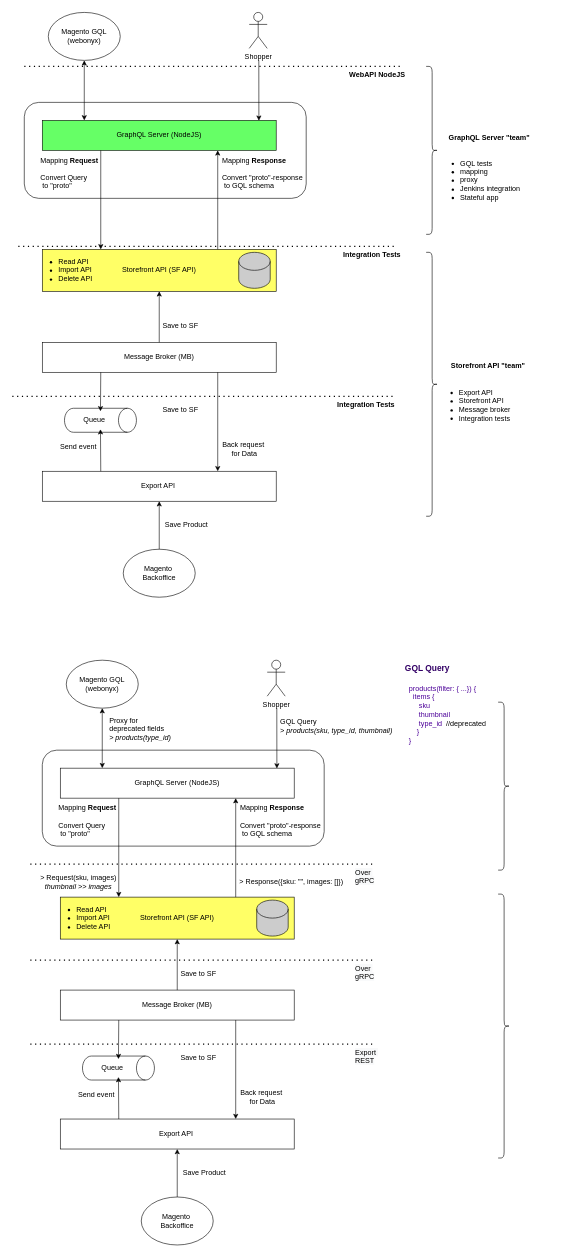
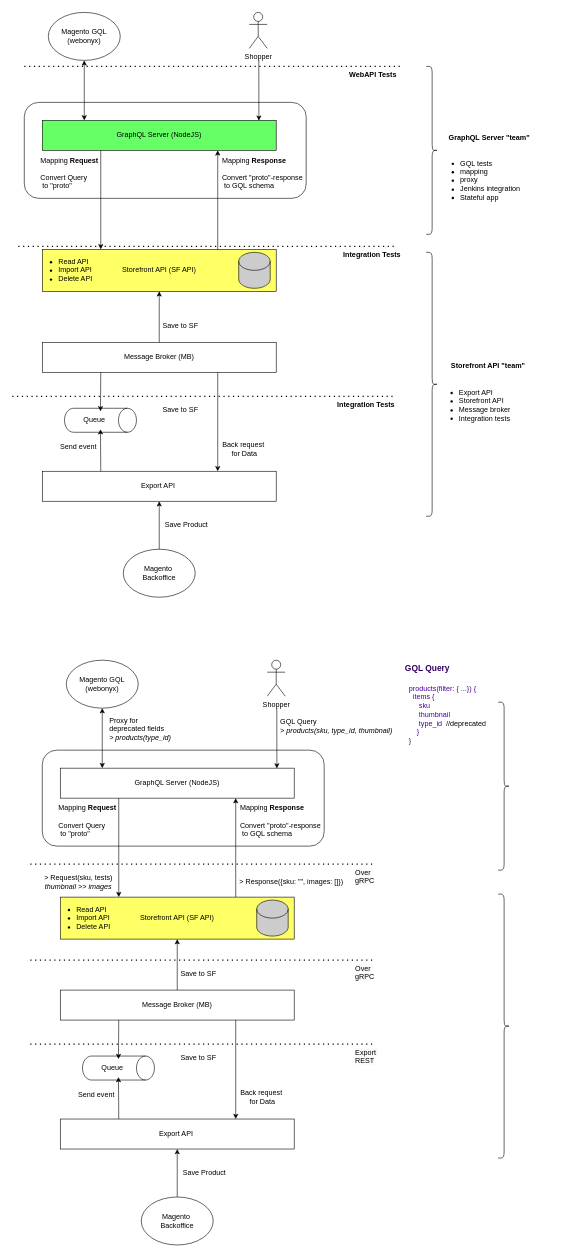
node "WebAPI NodeJS": label "WebAPI NodeJS" -> "WebAPI Tests"
node "> Request(sku, images) thumbnail >> images": label "> Request(sku, images) thumbnail >> images" -> "> Request(sku, tests) thumbnail >> images"
